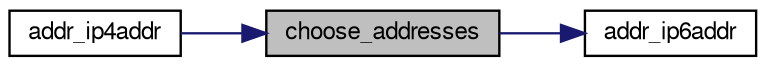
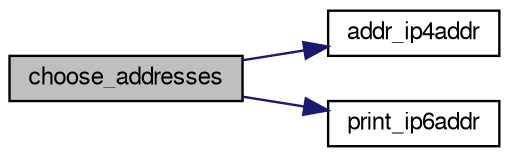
edge "addr_ip4addr" -> "choose_addresses": reversed
node "addr_ip6addr": label "addr_ip6addr" -> "print_ip6addr"
